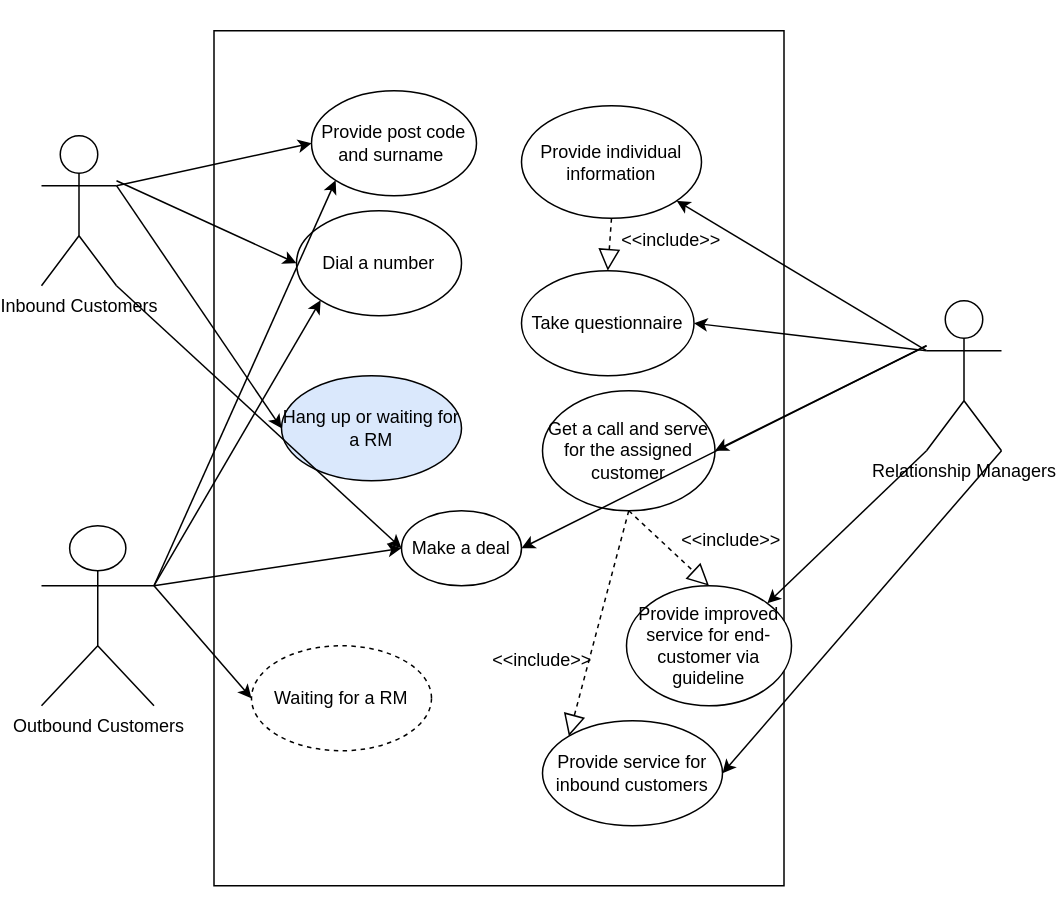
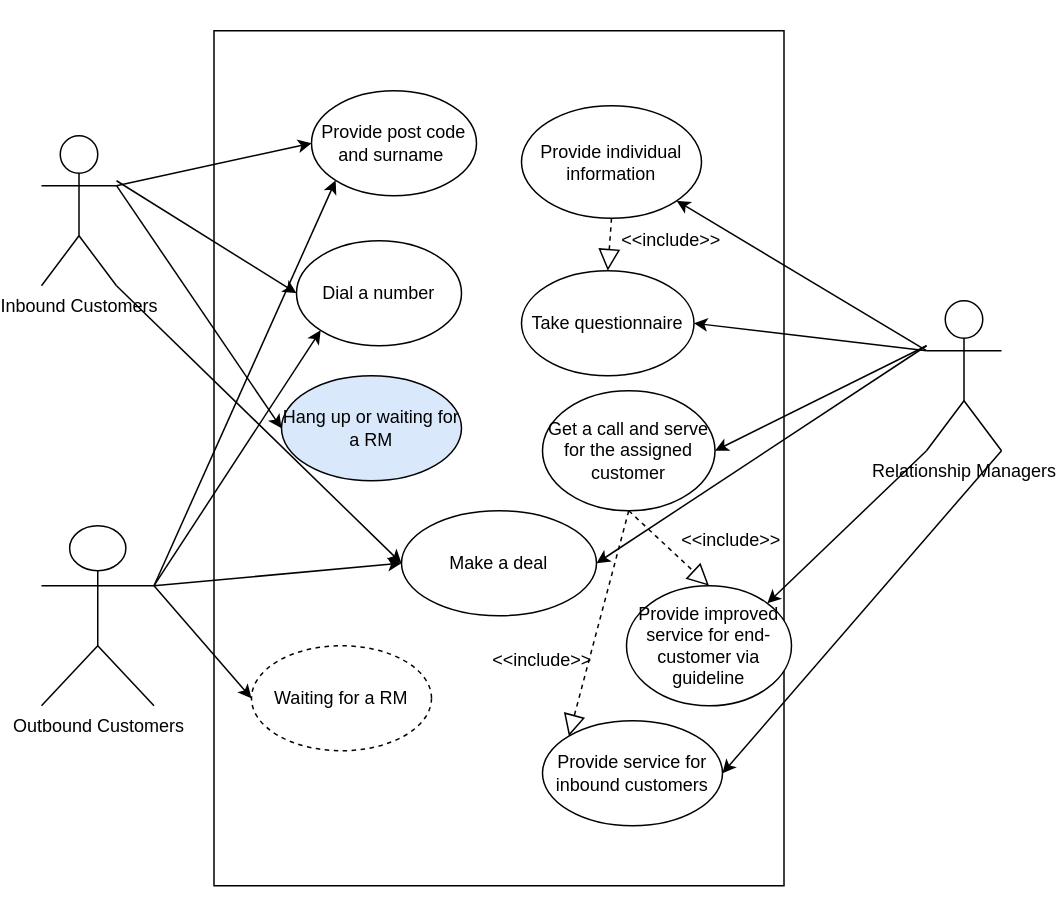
node "Dial a number": moved (379, 263) -> (379, 293)
node "Make a deal": size 120x75 -> 195x105
